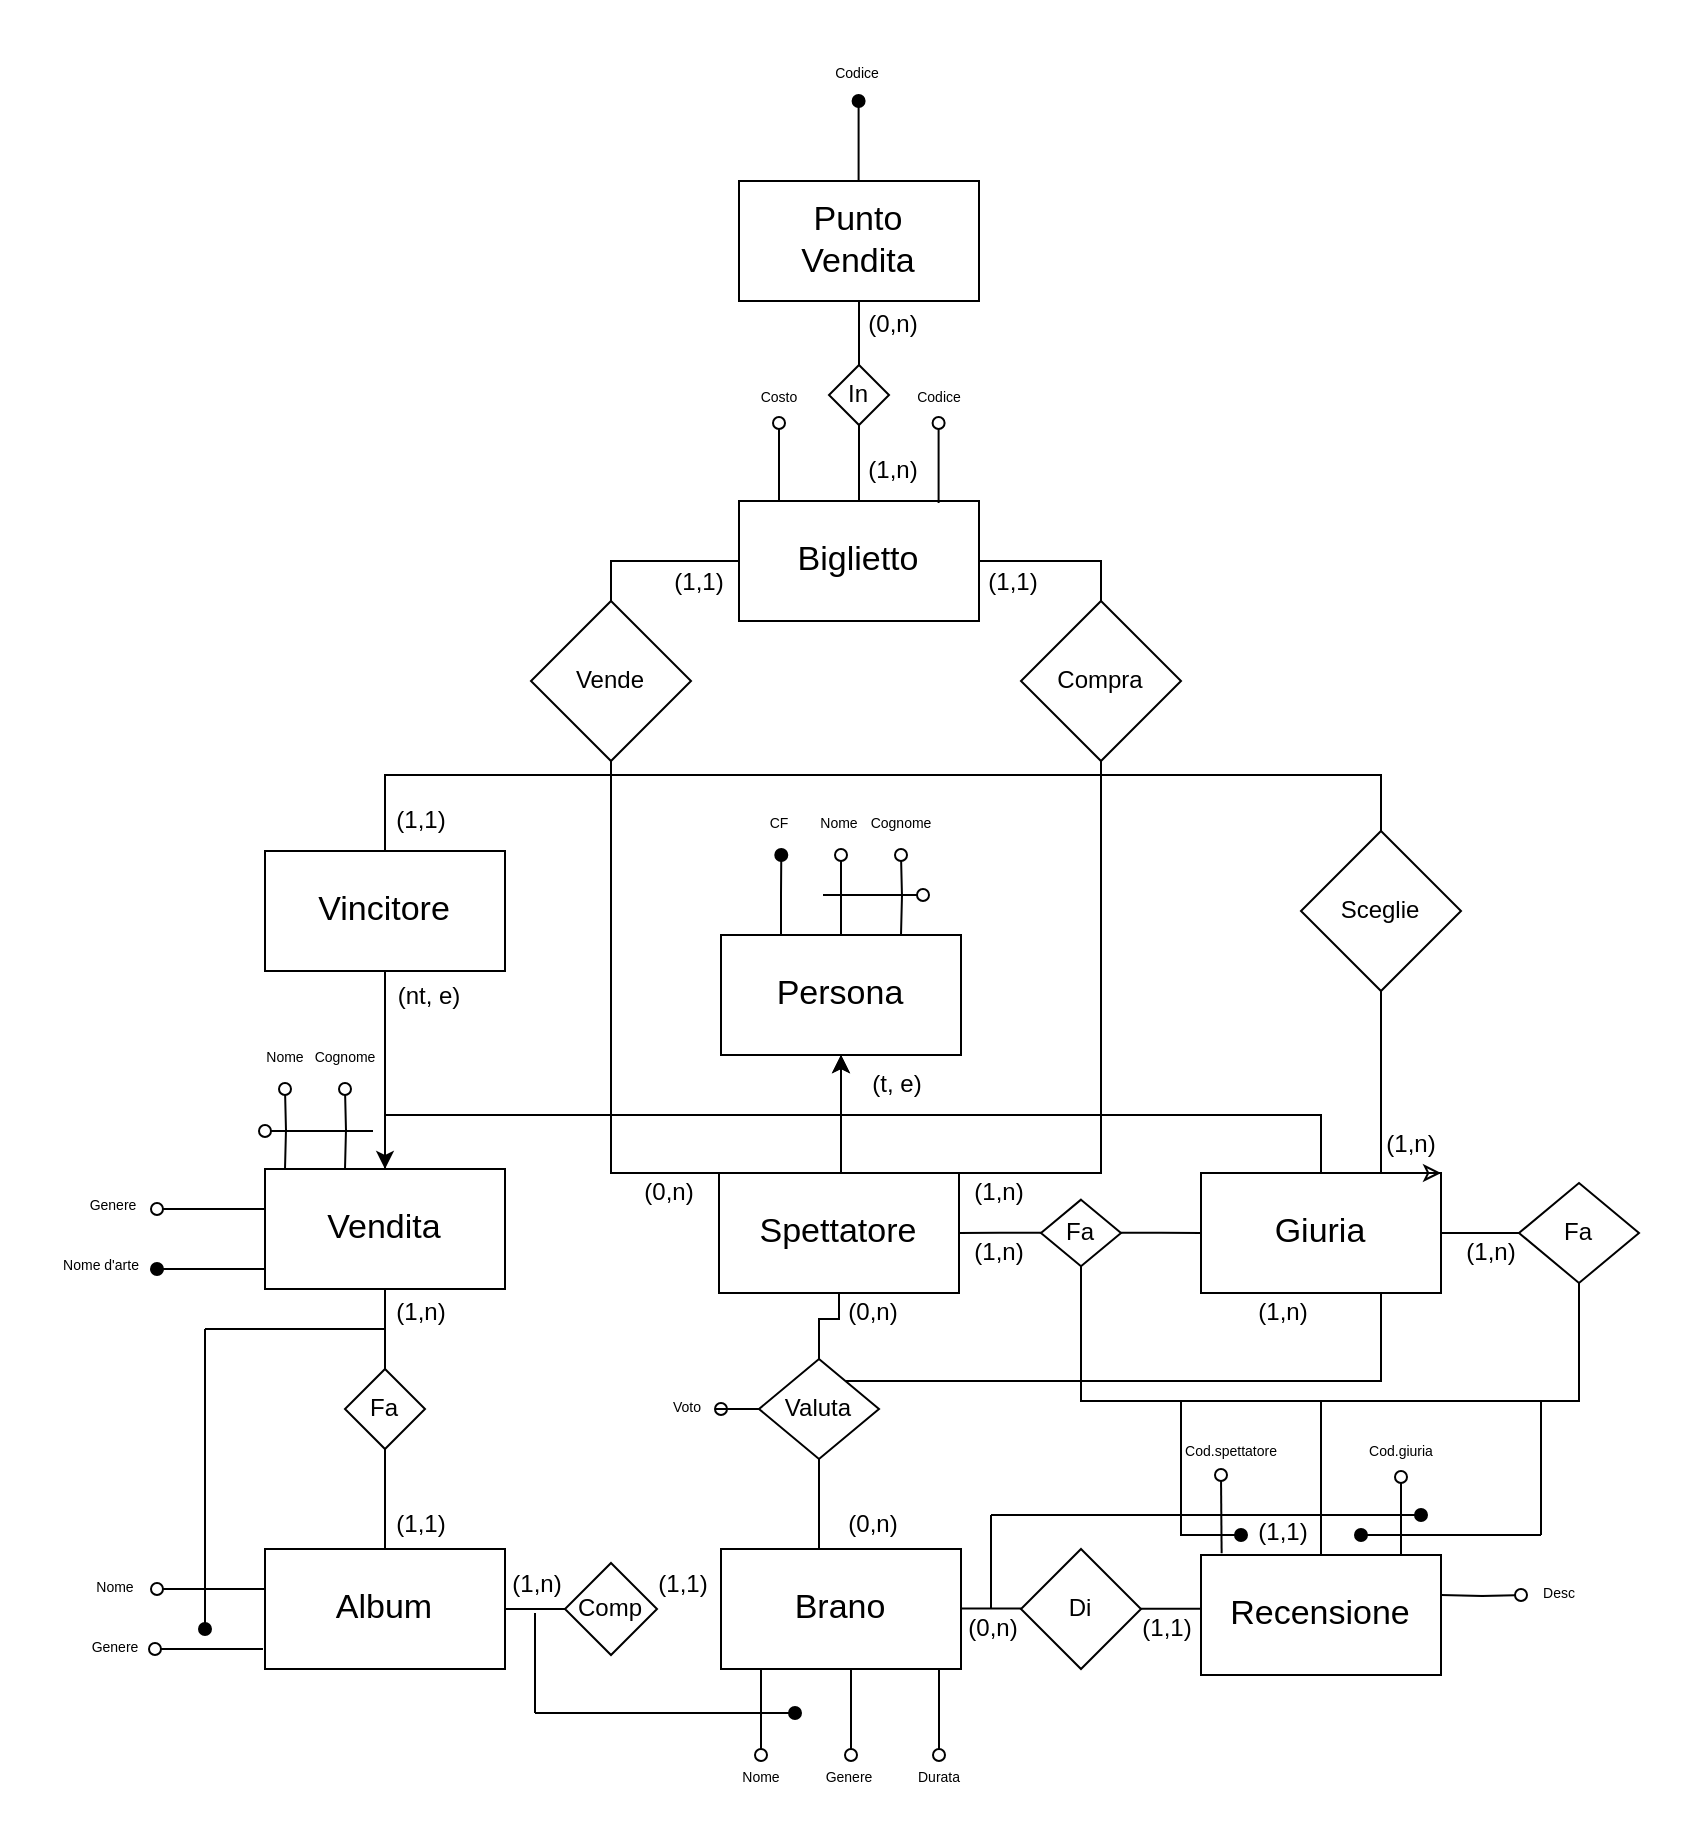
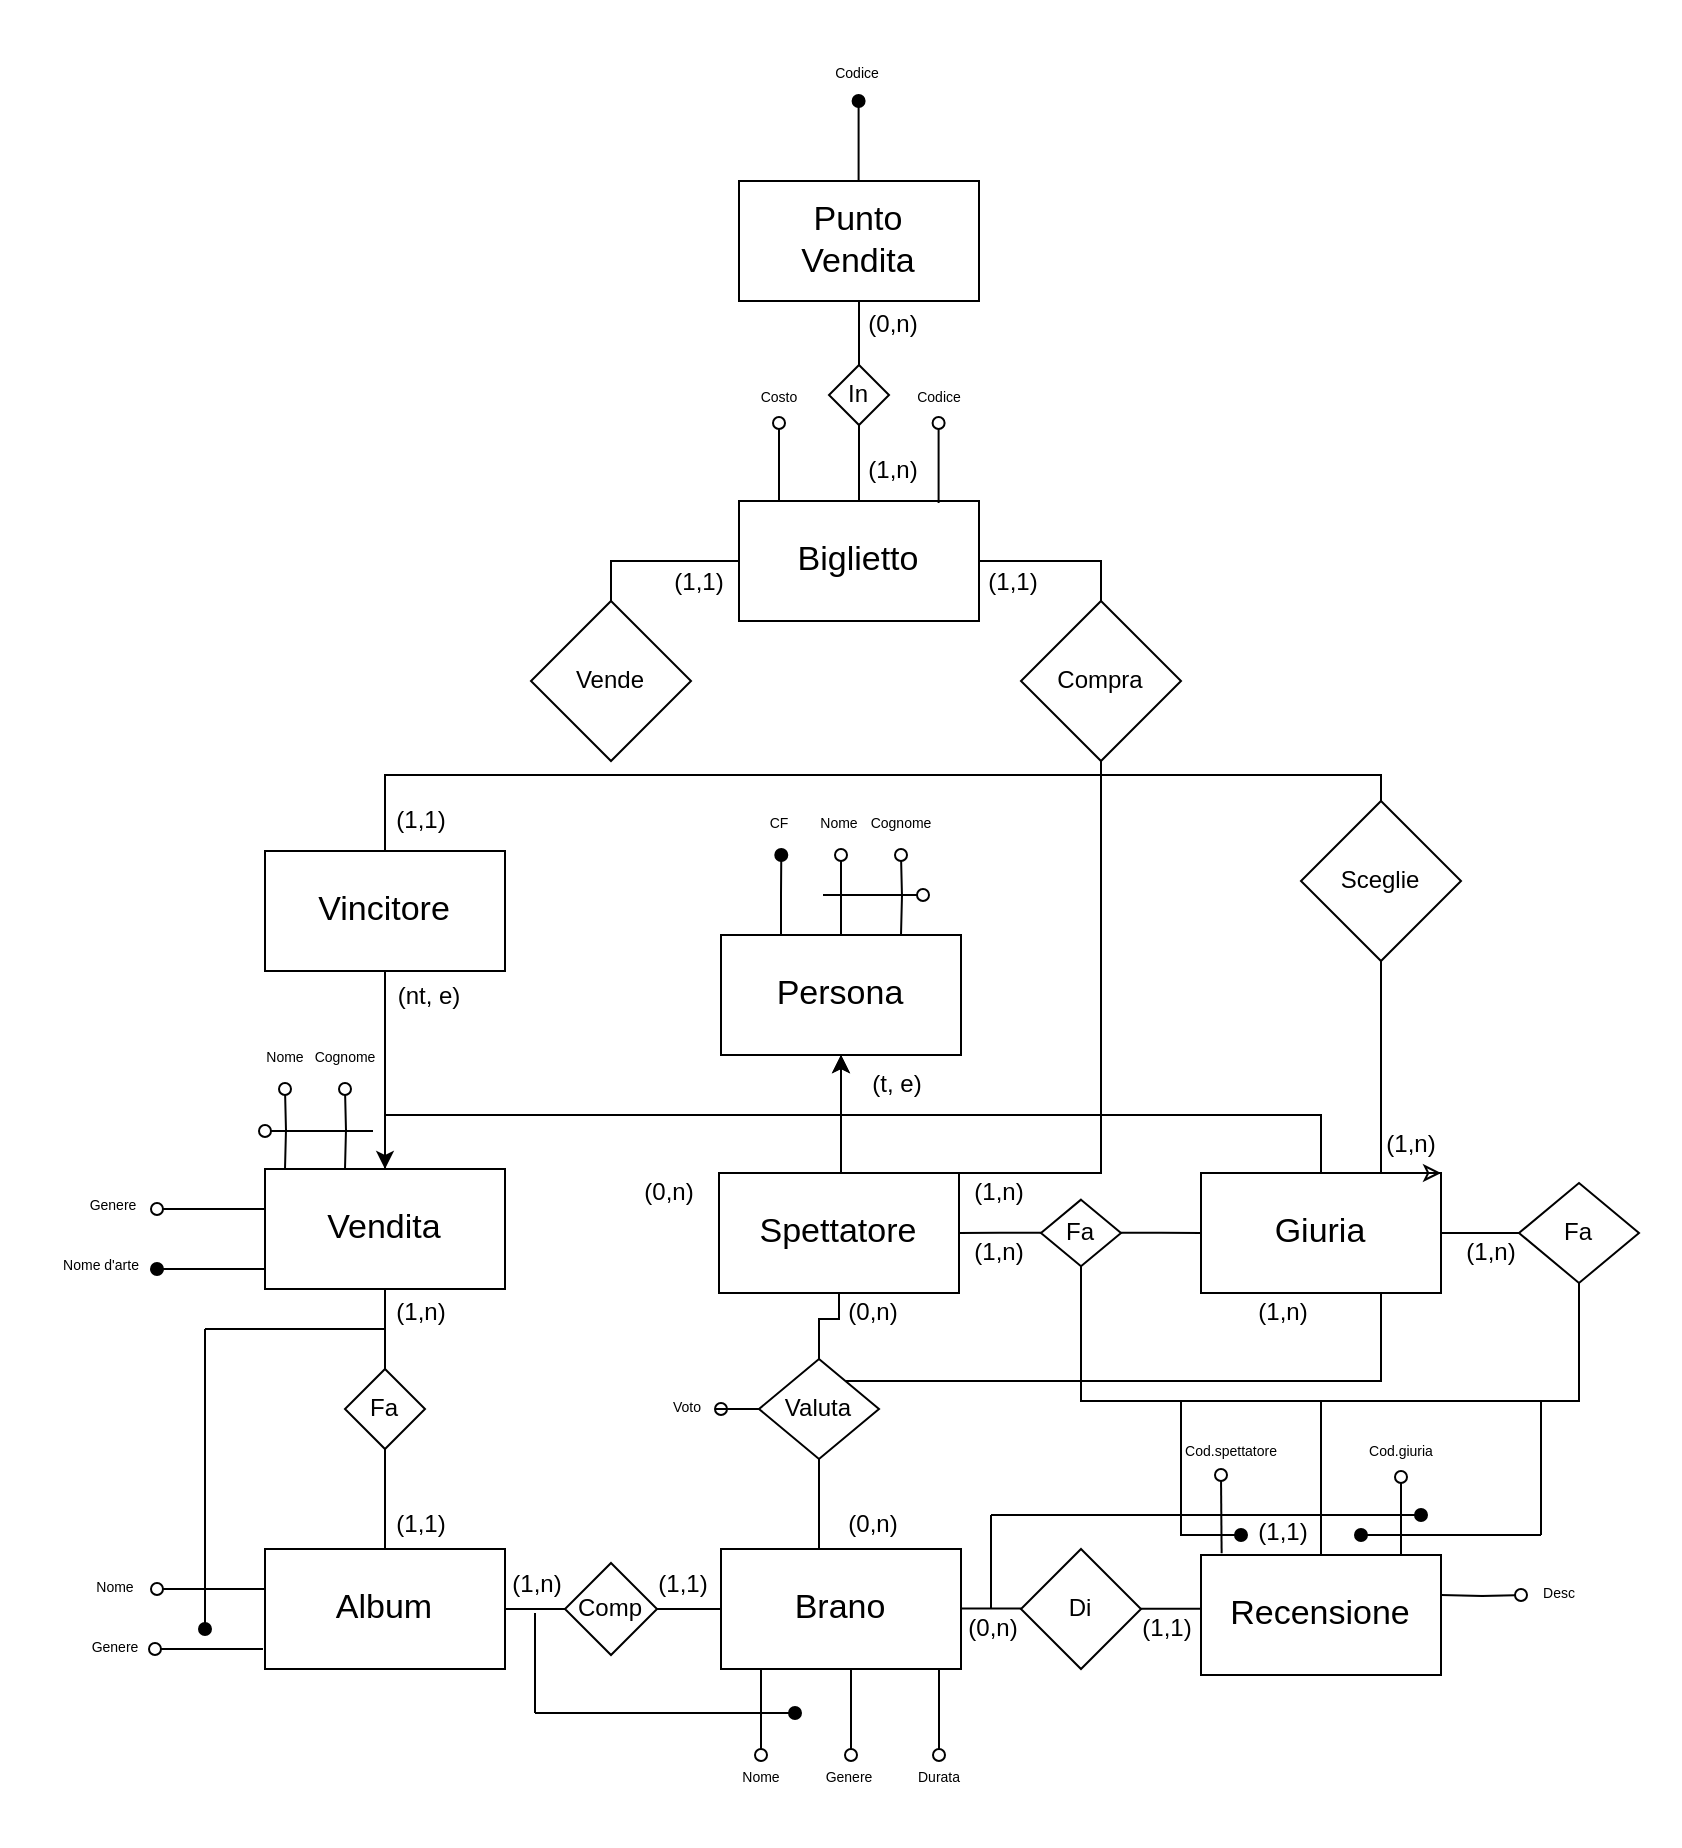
node "Sceglie": moved (1381, 911) -> (1381, 881)
edge "Vende" -- "Spettatore": removed
edge "Comp" -- "Brano": added
